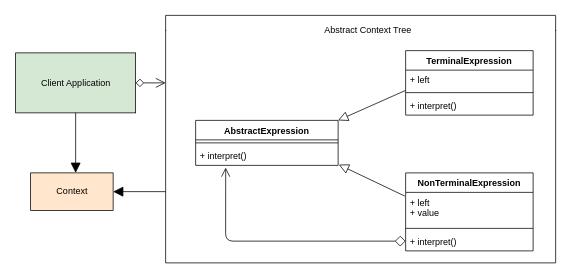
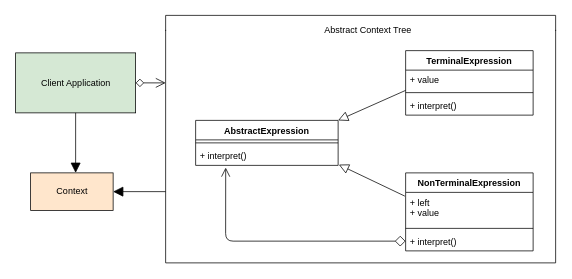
node "+ left": label "+ left" -> "+ value"
